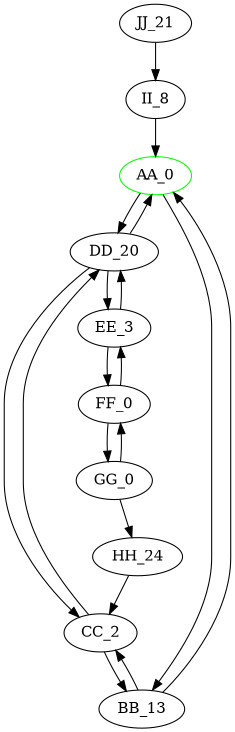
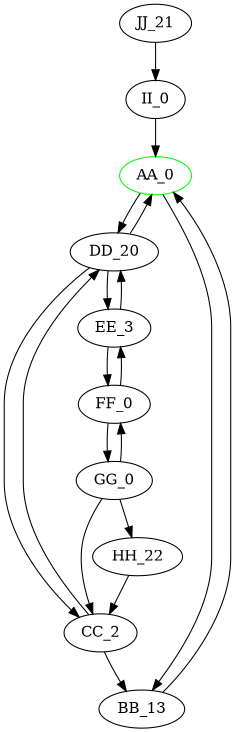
node "II_8": label "II_8" -> "II_0"
node "HH_24": label "HH_24" -> "HH_22"
edge "BB_13" -> "CC_2": now "GG_0" -> "CC_2"
